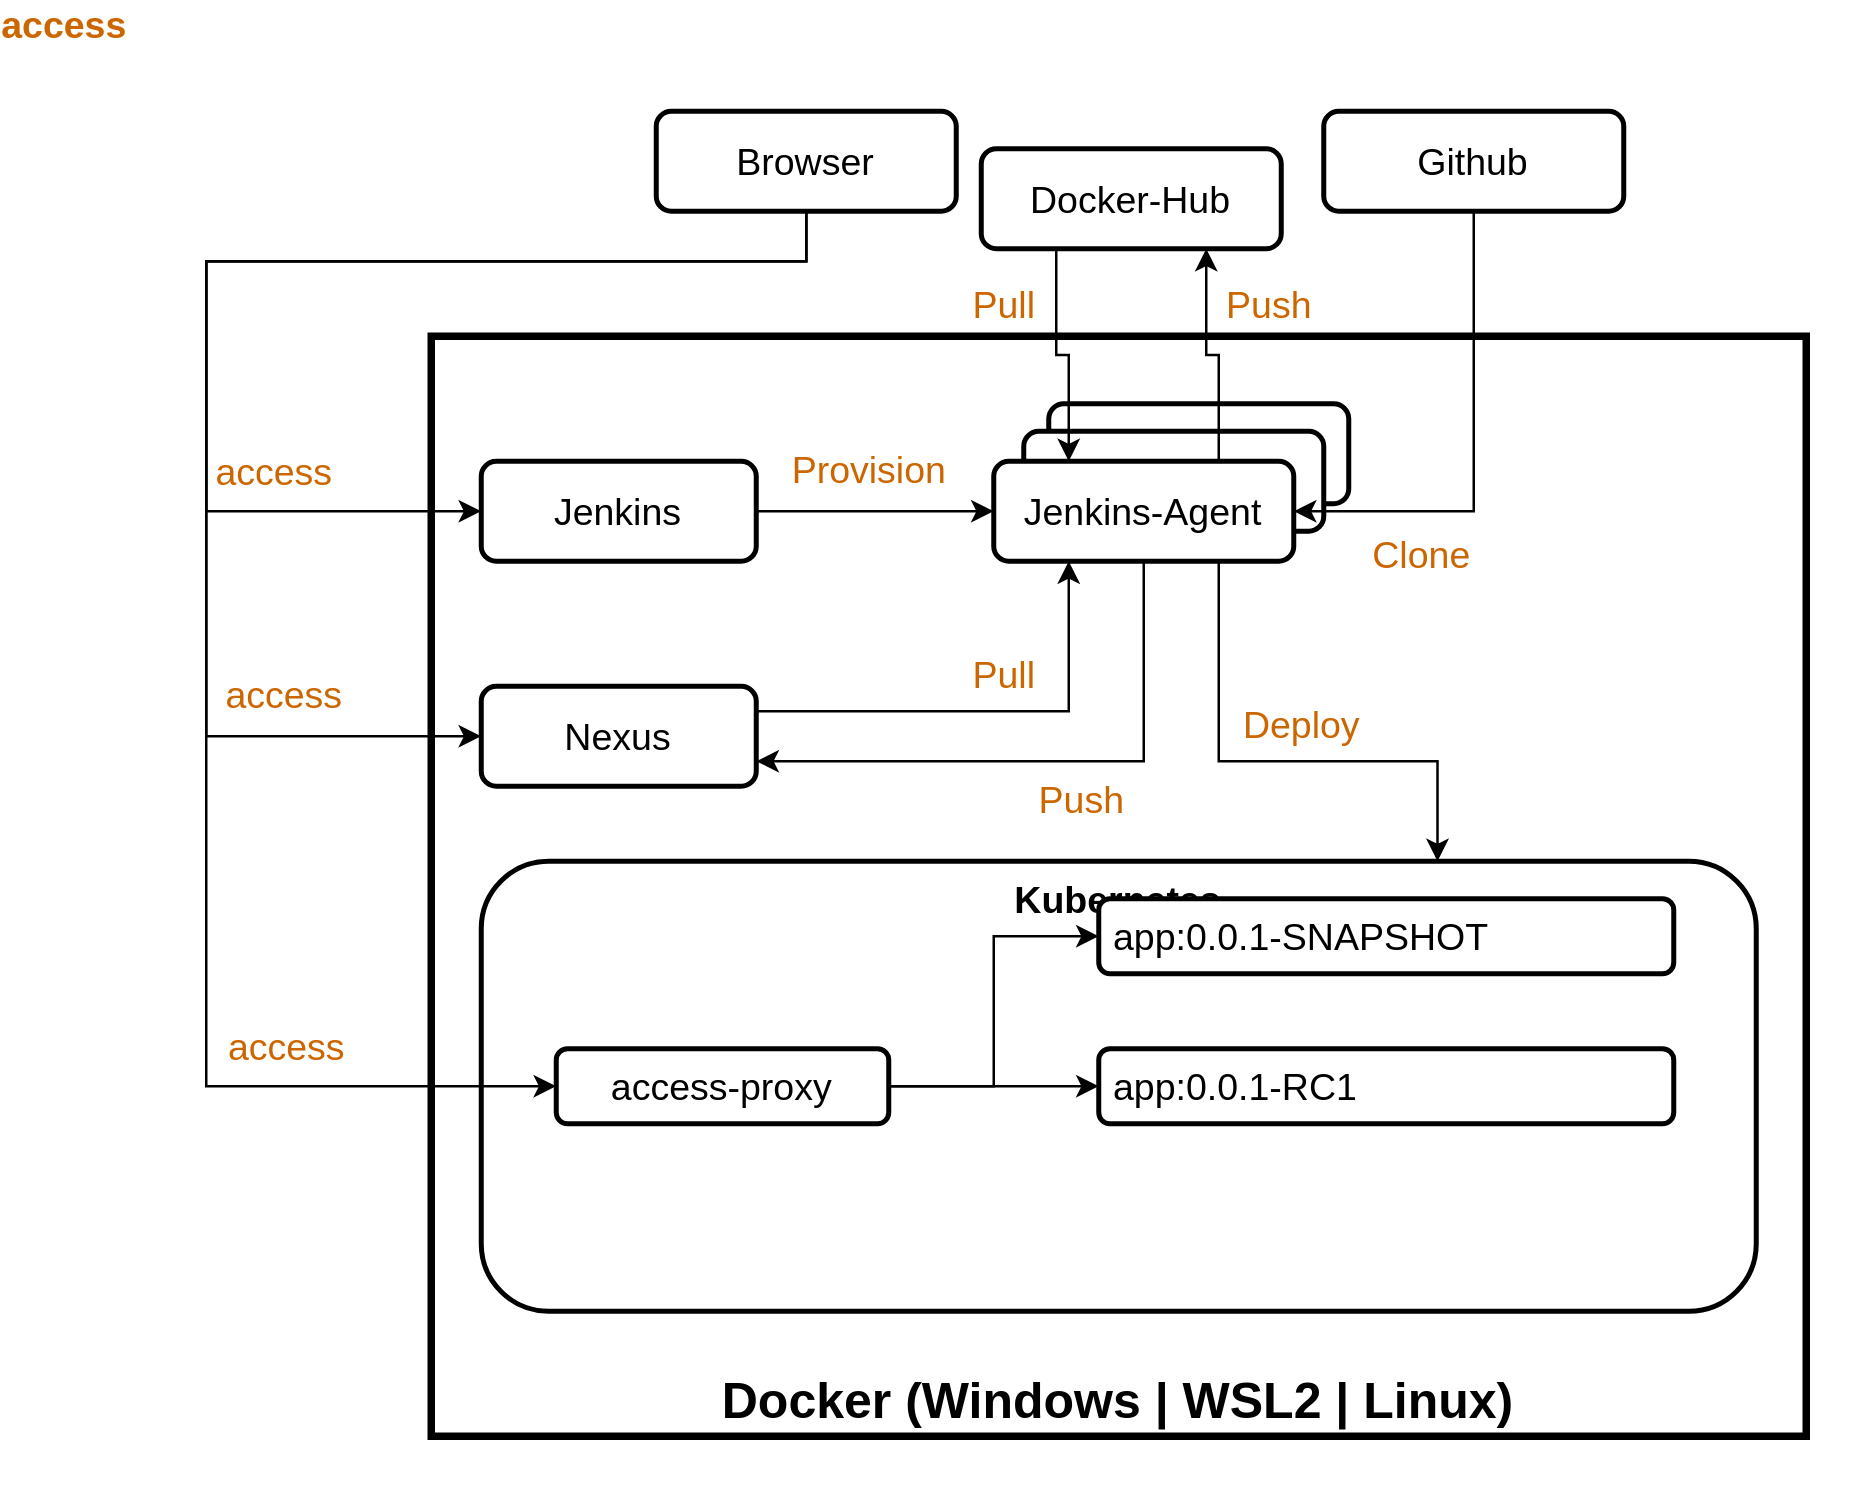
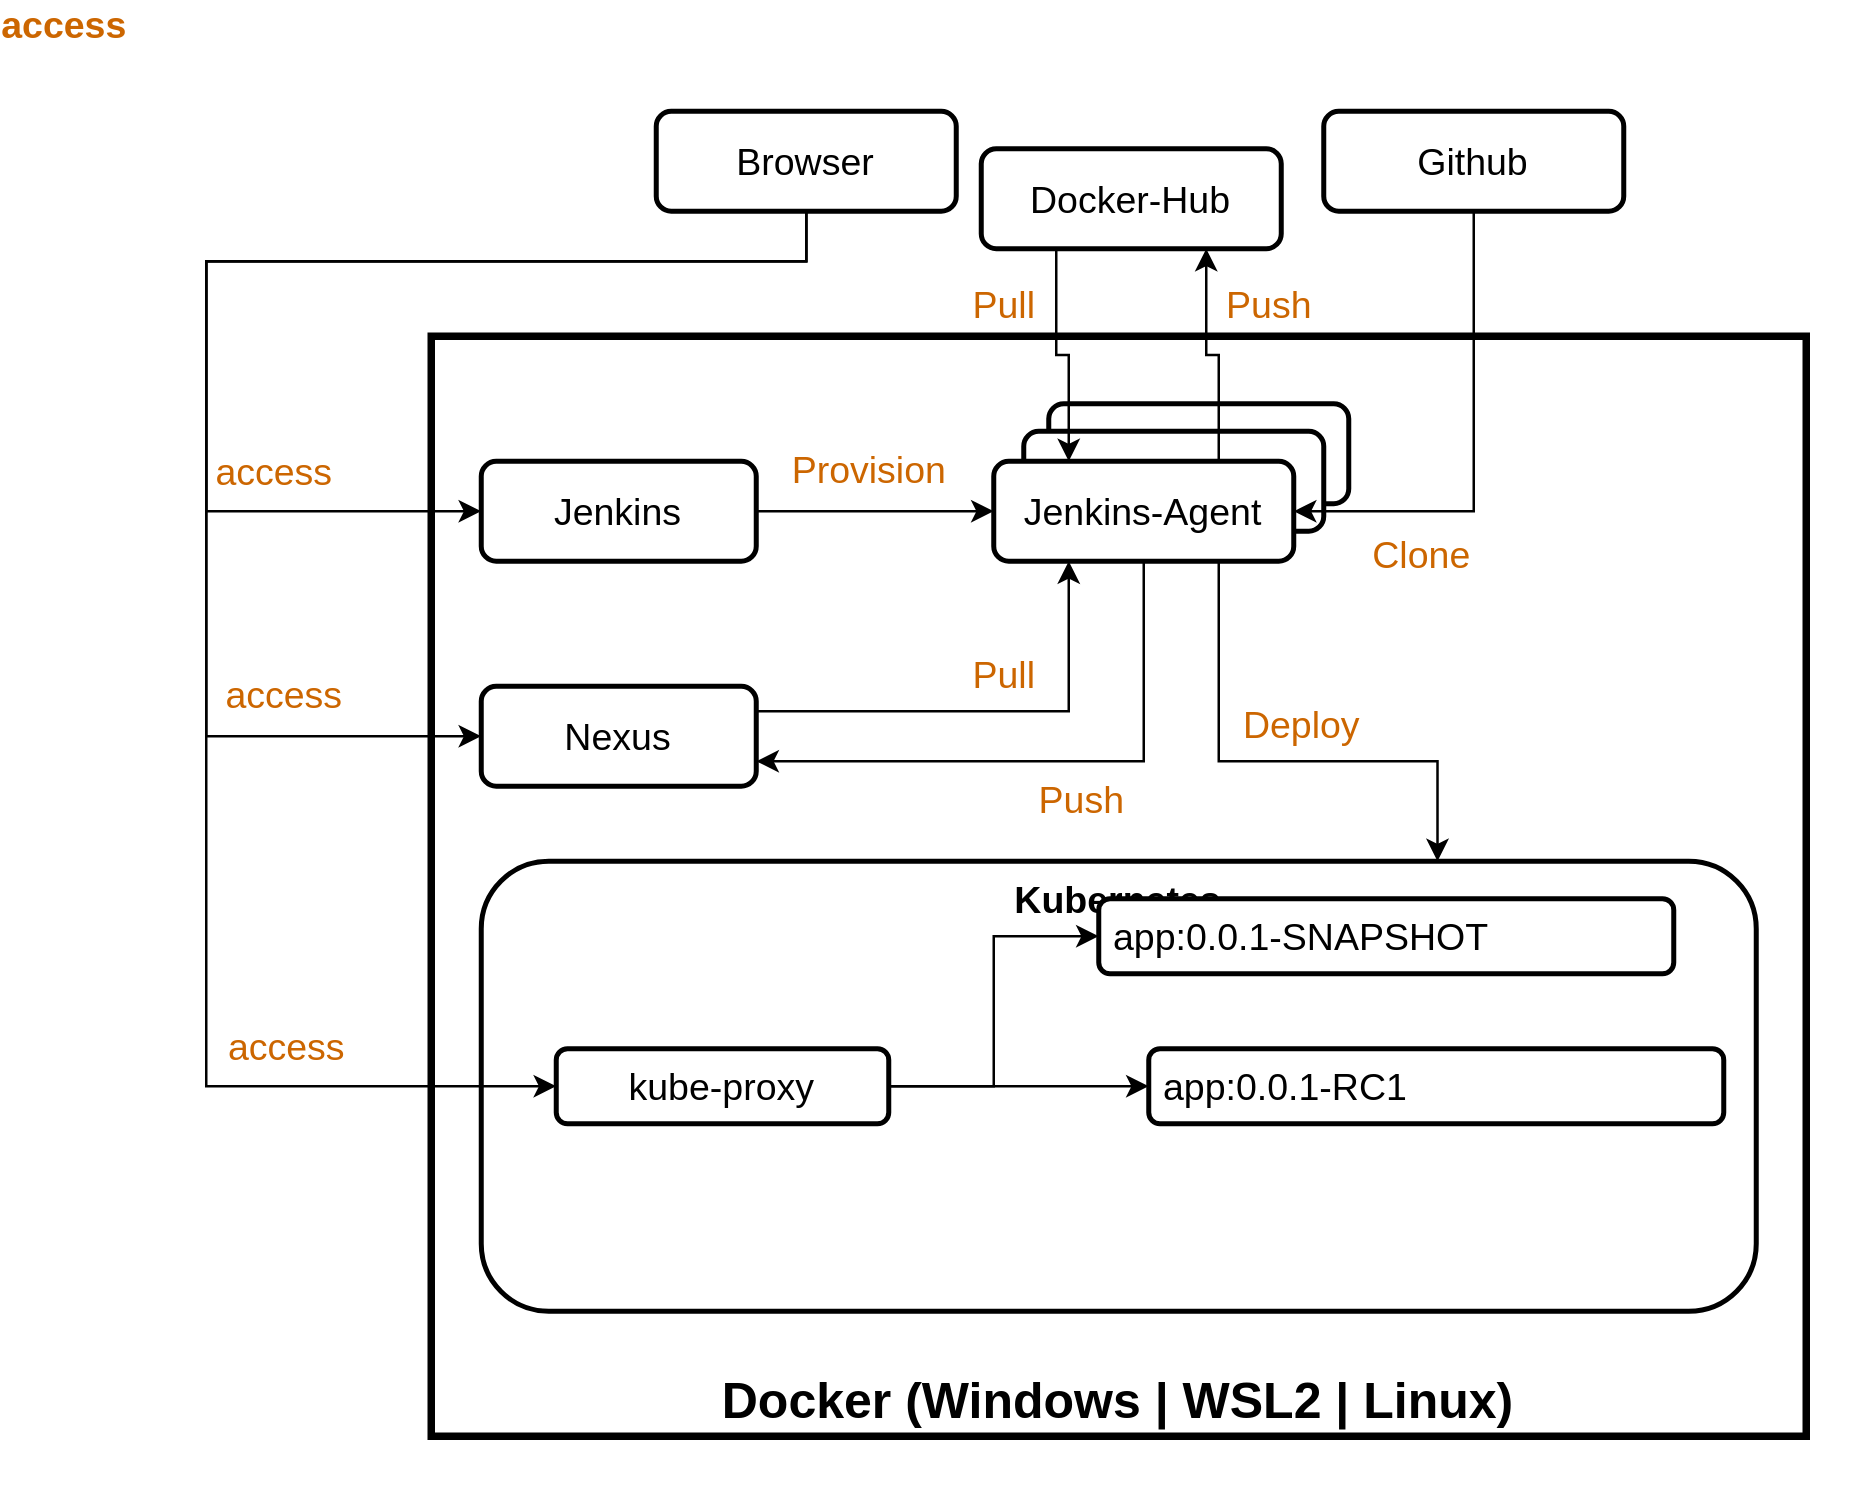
node "access-proxy": label "access-proxy" -> "kube-proxy"
node "app:0.0.1-RC1": moved (1386, 1086) -> (1436, 1086)
